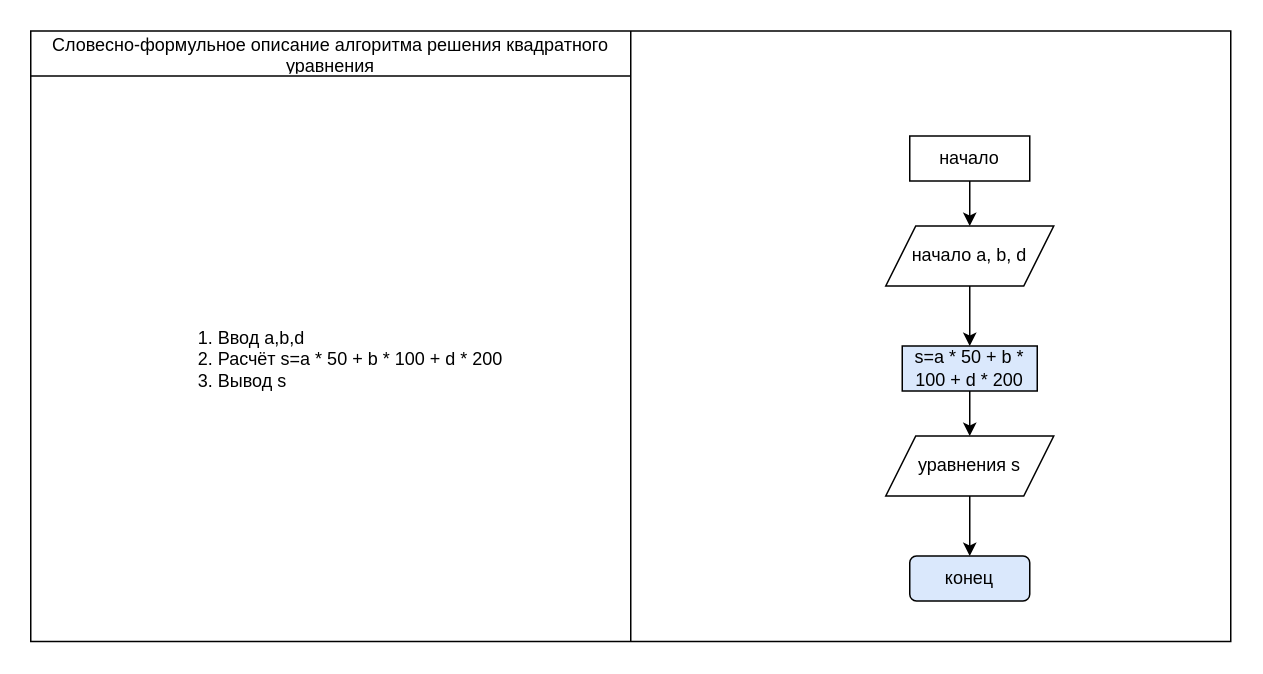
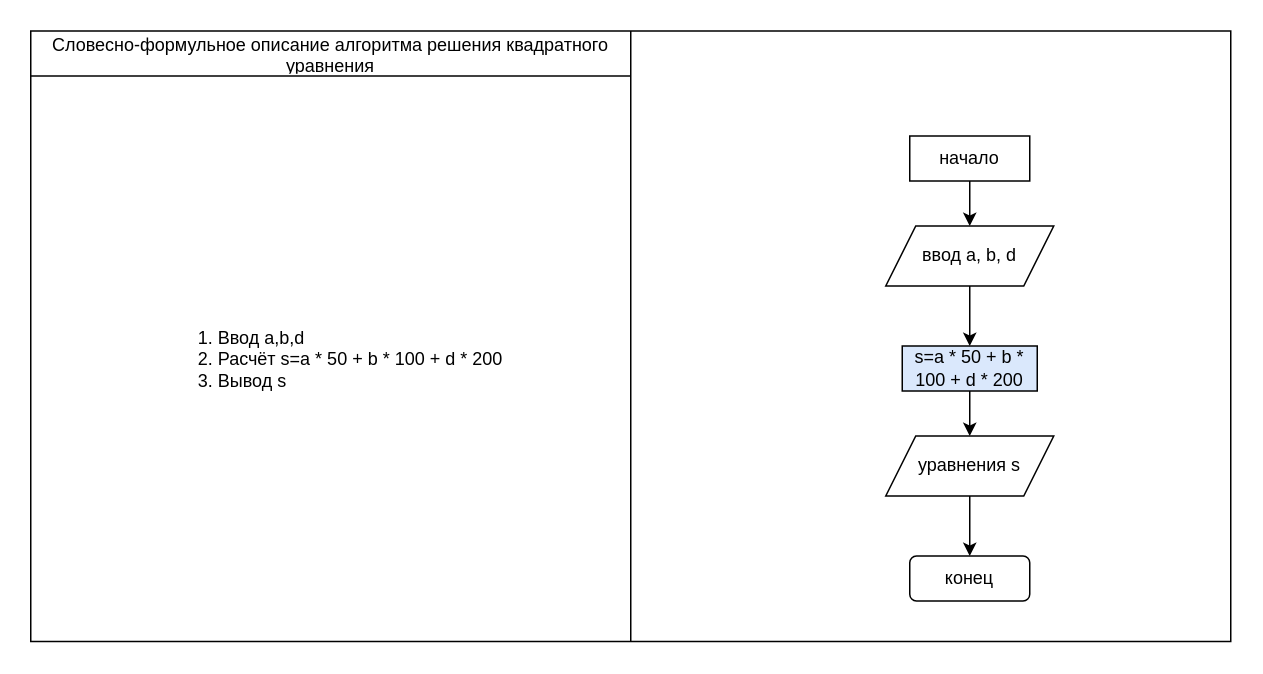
node "начало a, b, d": label "начало a, b, d" -> "ввод a, b, d"
node "конец": fillcolor #dae8fc -> #ffffff
